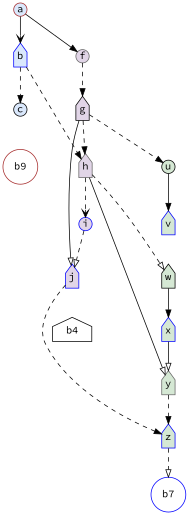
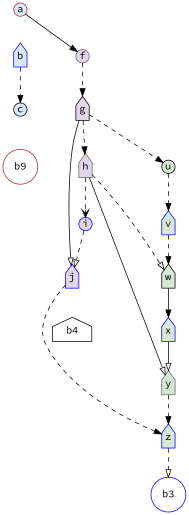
edge "a" -> "b": removed
edge "b" -> "h": removed
edge "u" -> "v": style solid -> dashed
edge "v" -> "w": added
node "b7": label "b7" -> "b3"
